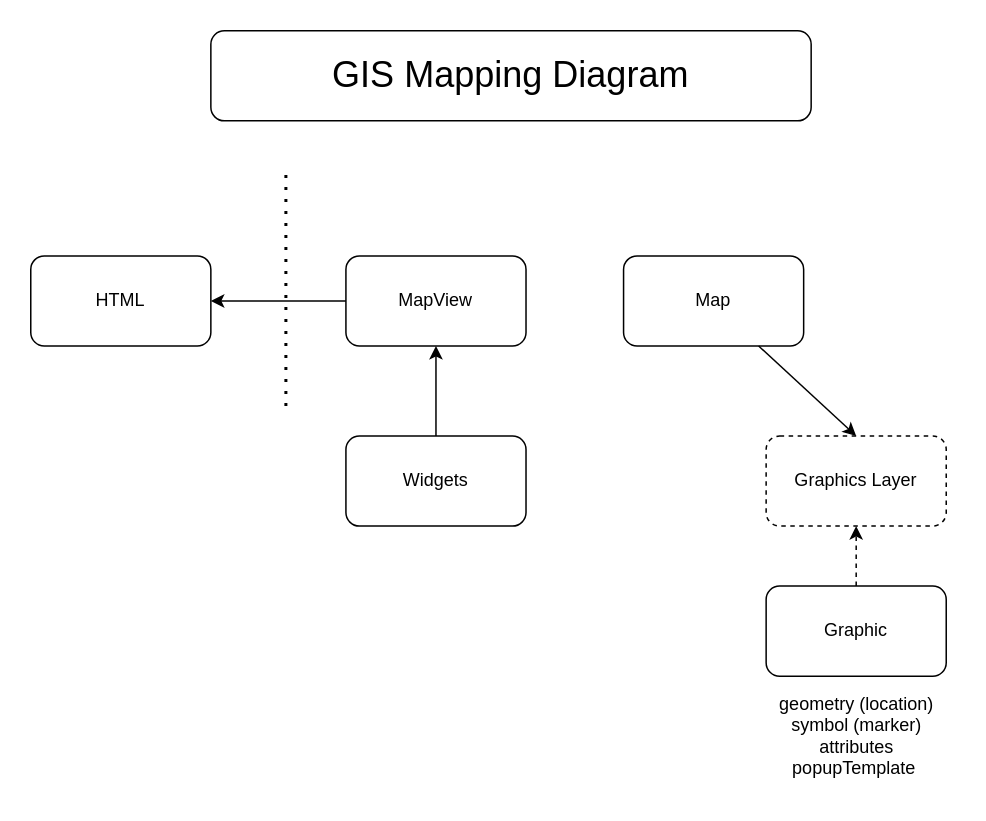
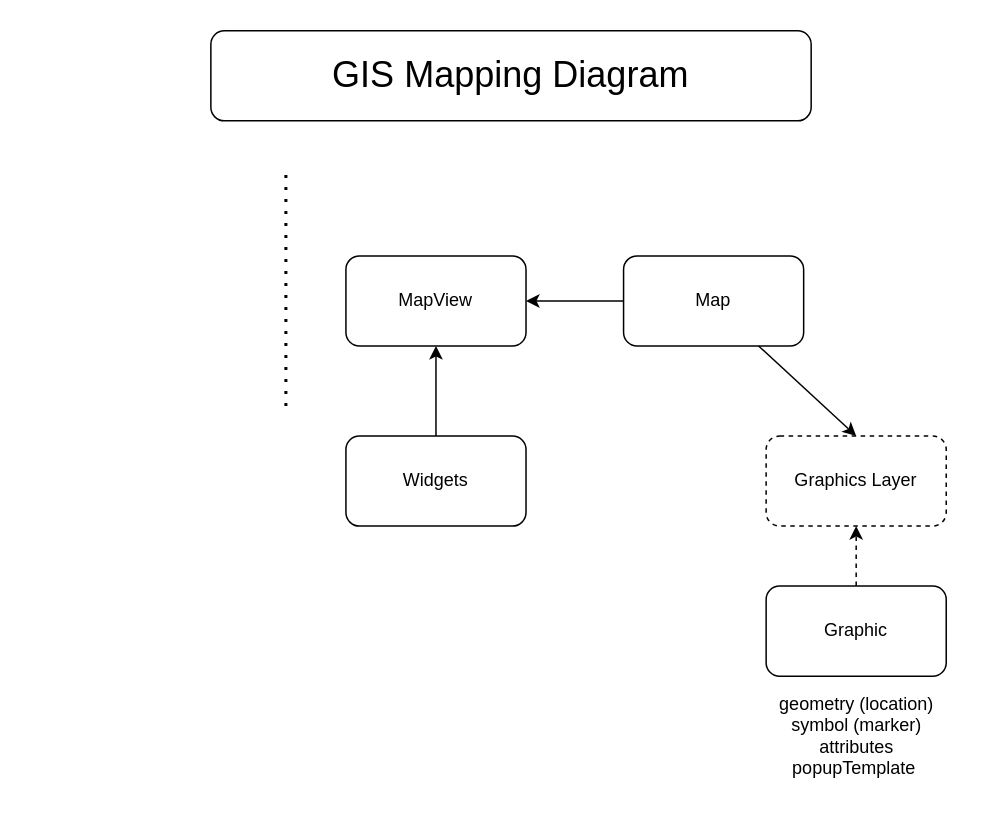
node "HTML": removed
edge "MapView" -> "HTML": removed
edge "Map" -> "MapView": added
